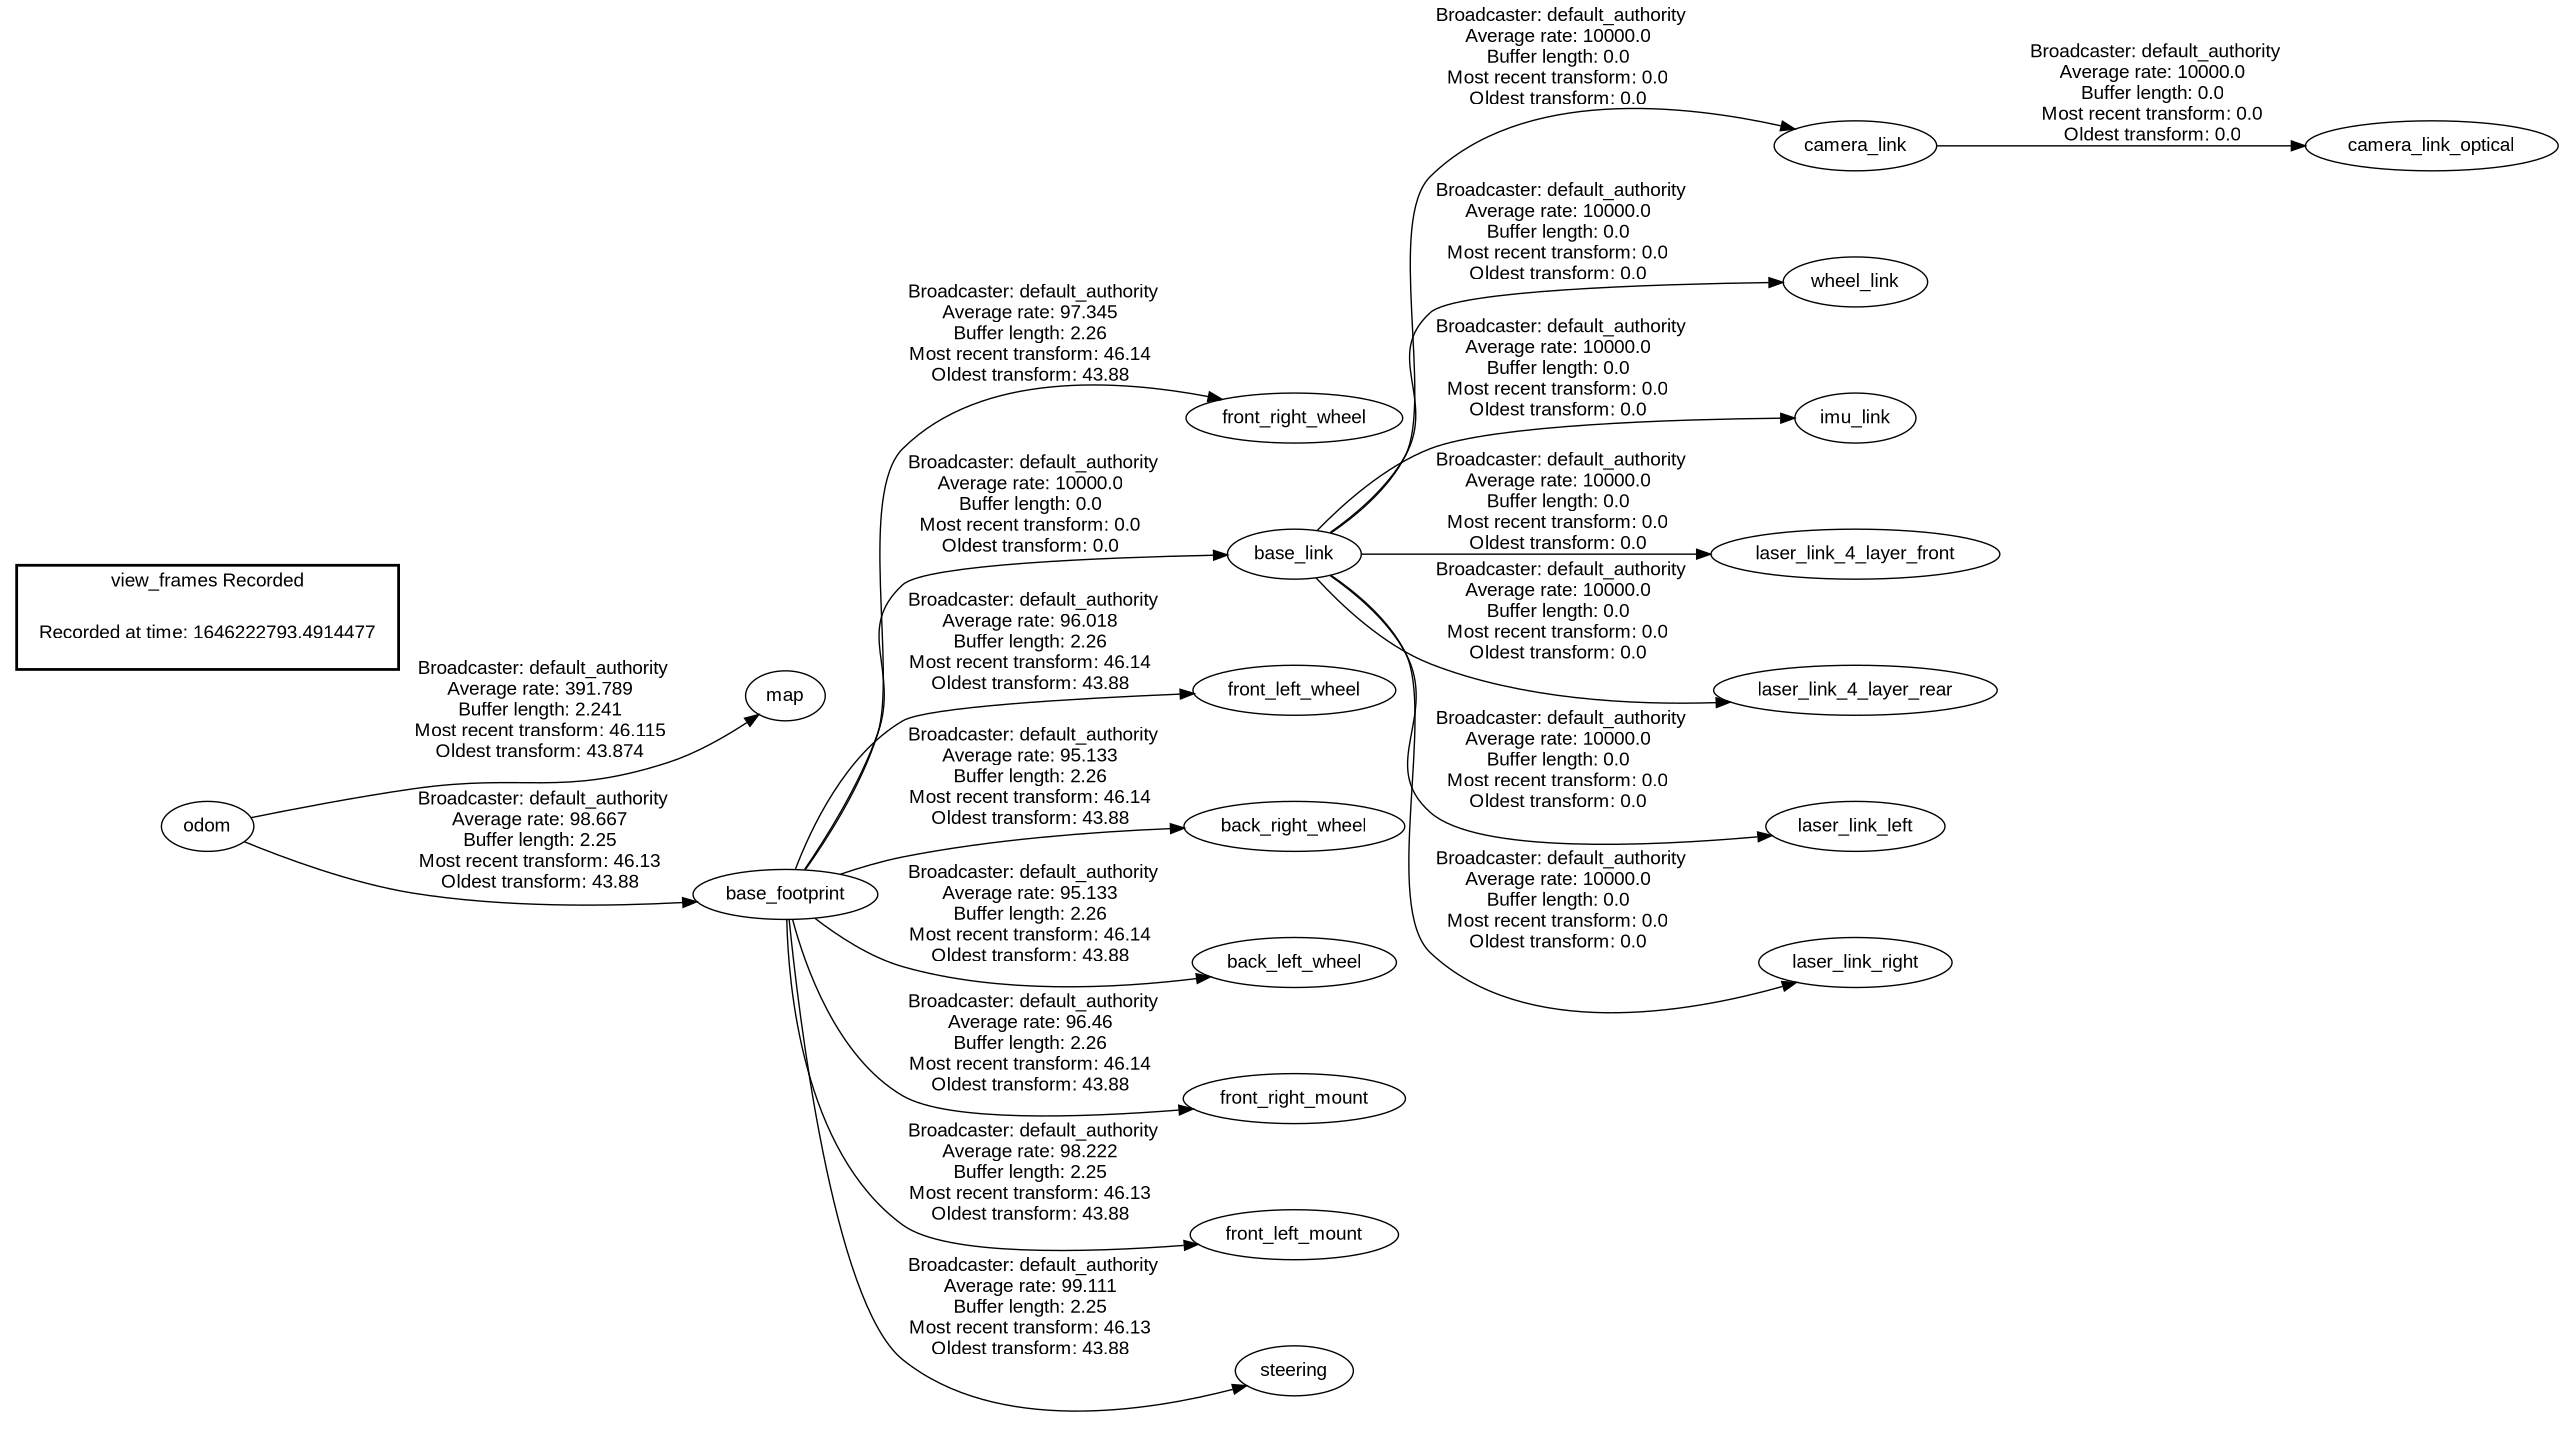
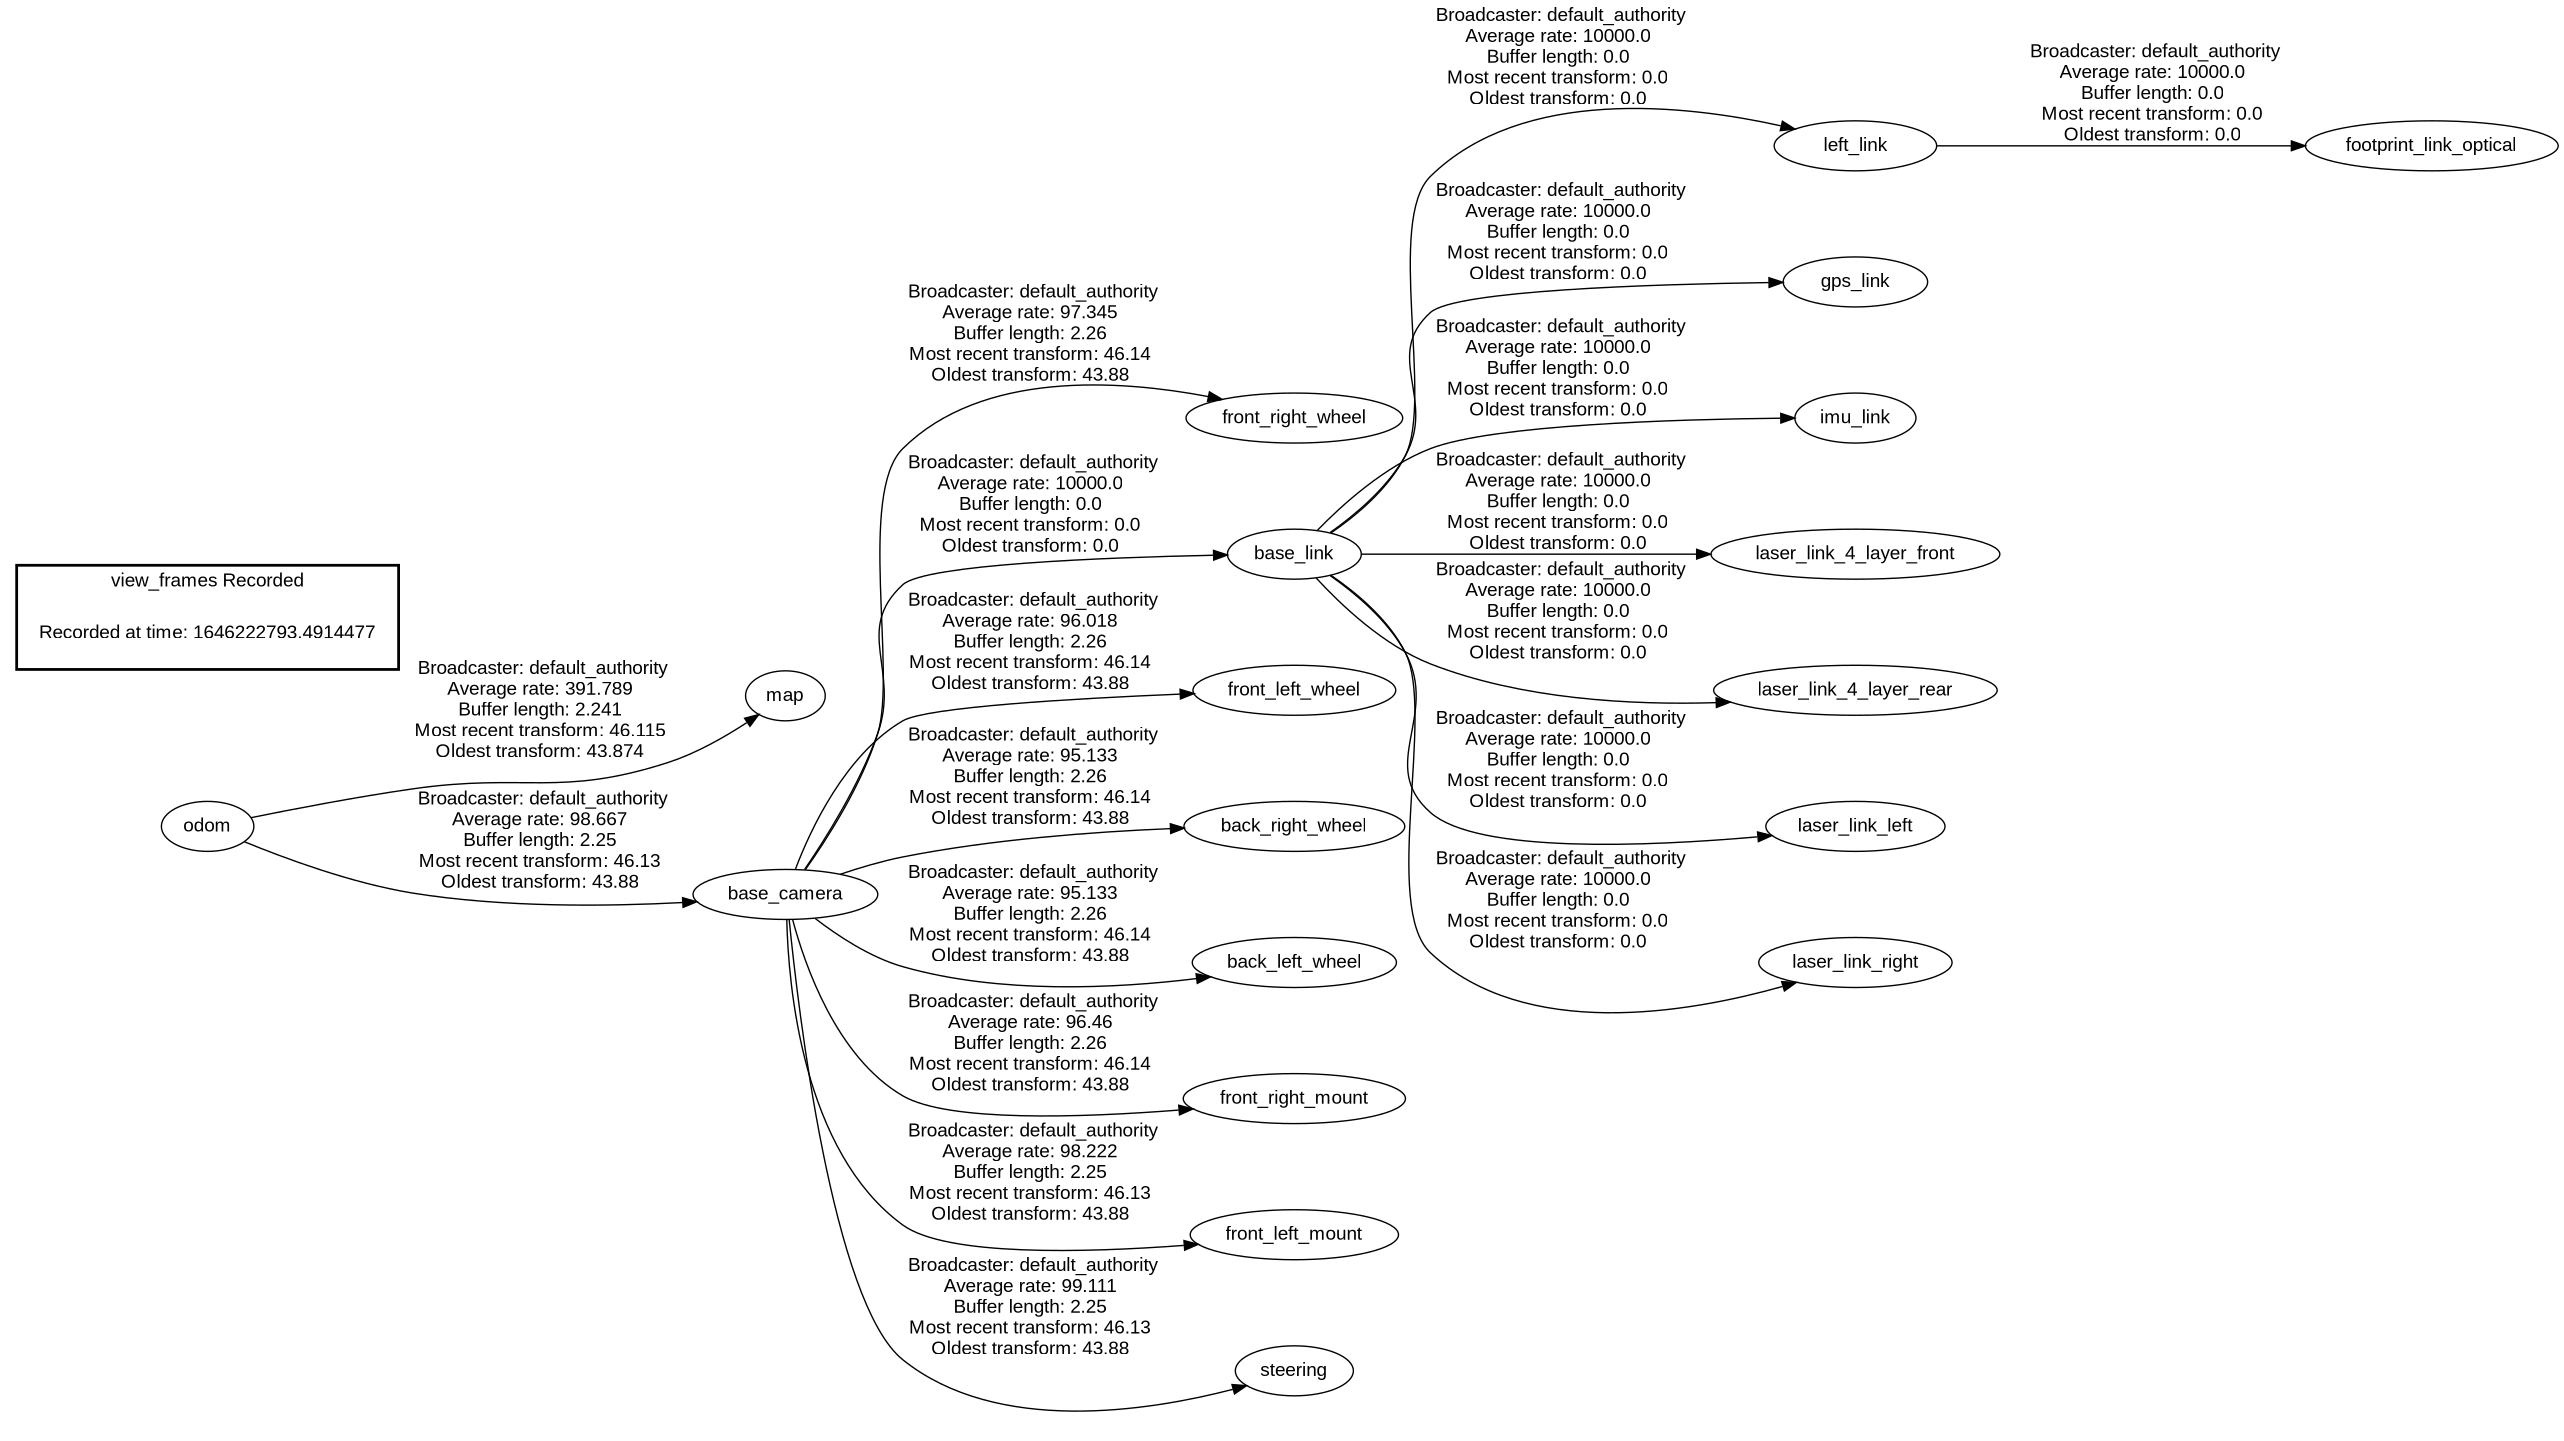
node "camera_link": label "camera_link" -> "left_link"
node "camera_link_optical": label "camera_link_optical" -> "footprint_link_optical"
node "wheel_link": label "wheel_link" -> "gps_link"
node "base_footprint": label "base_footprint" -> "base_camera"
